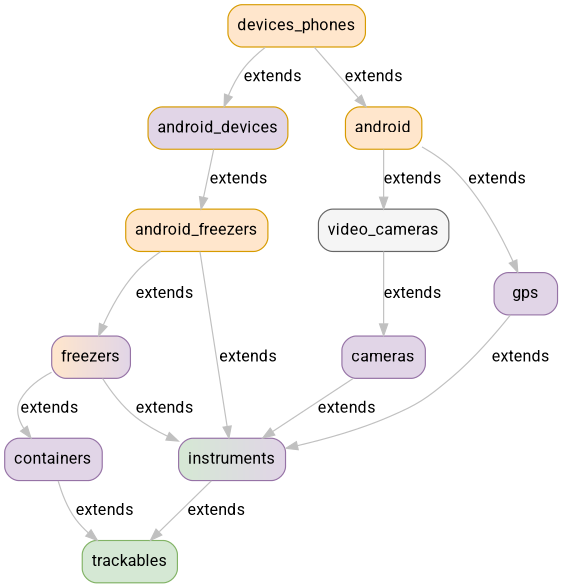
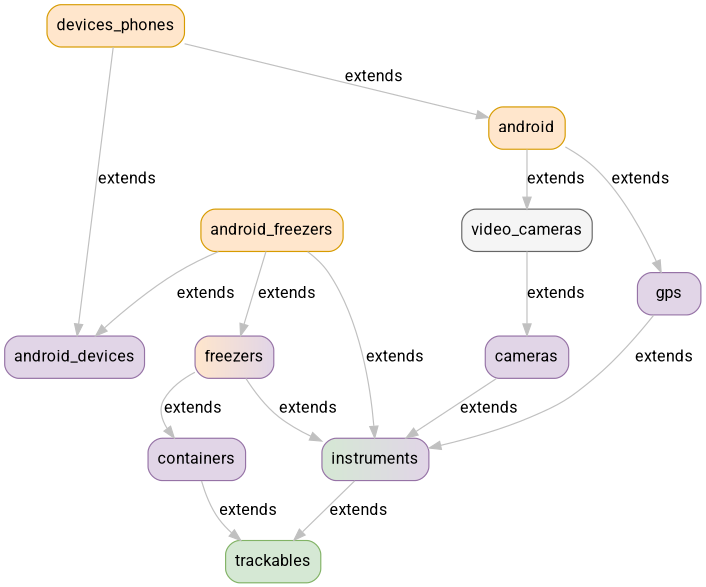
node "android_devices": color #d79b00 -> #9673a6
edge "android_devices" -> "android_freezers": reversed
